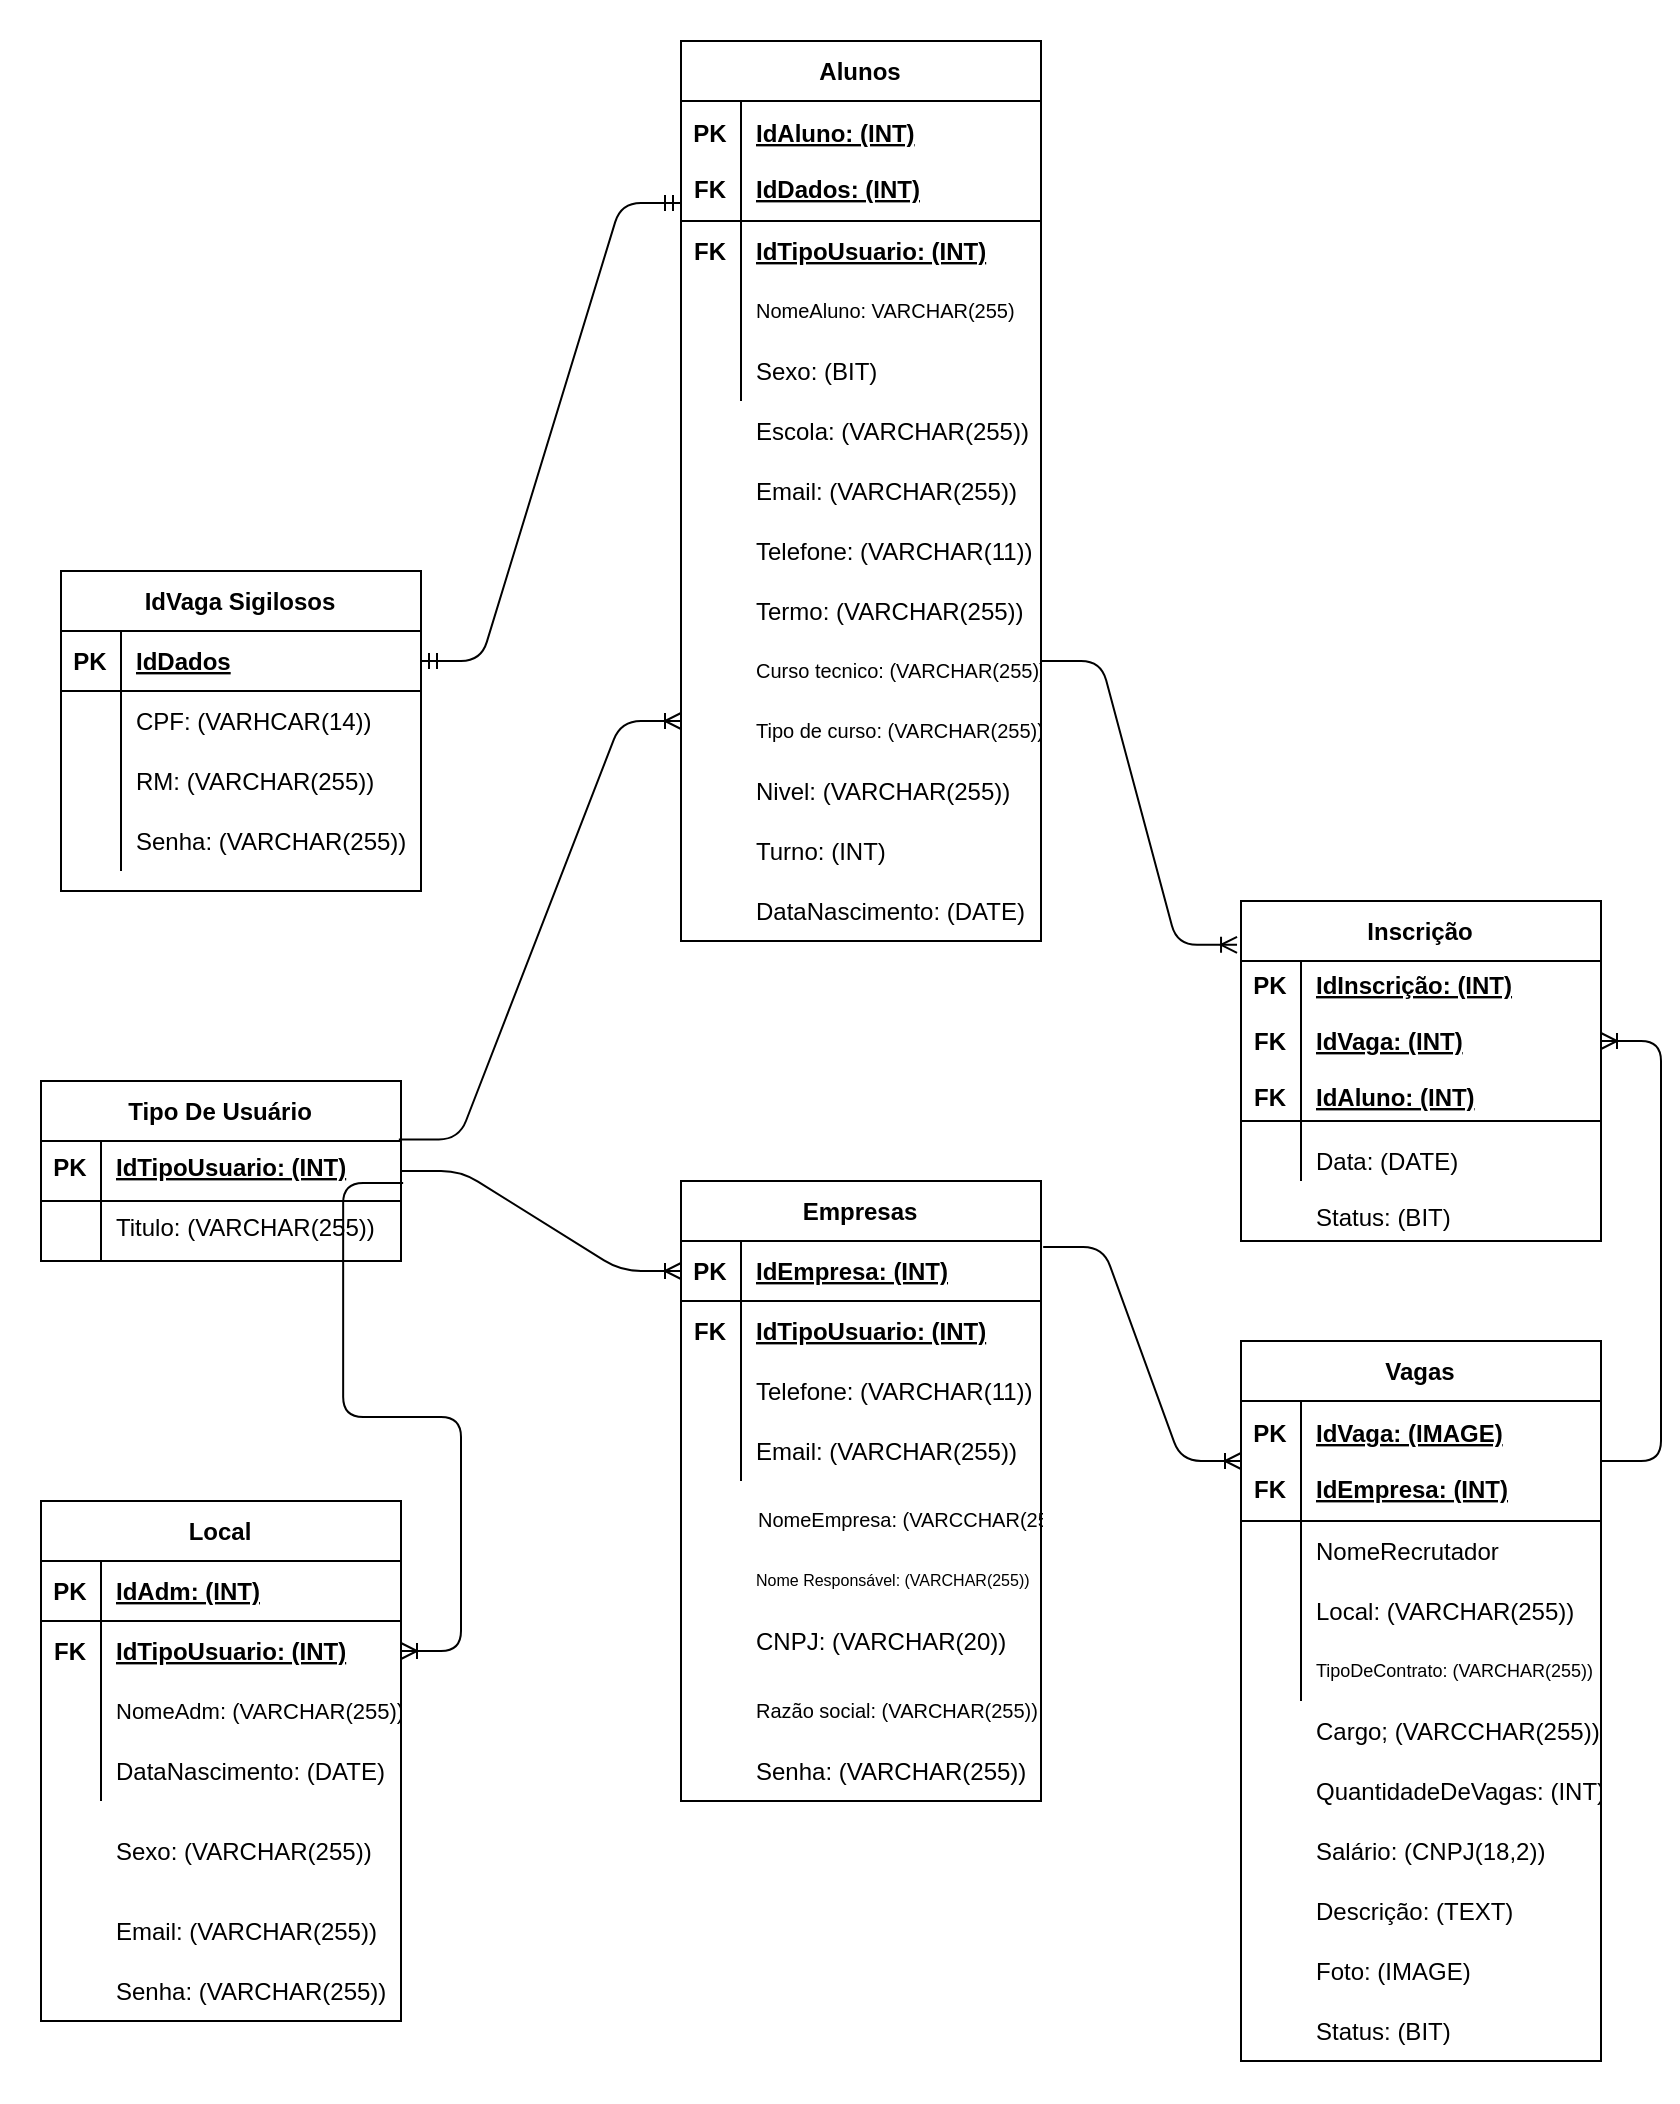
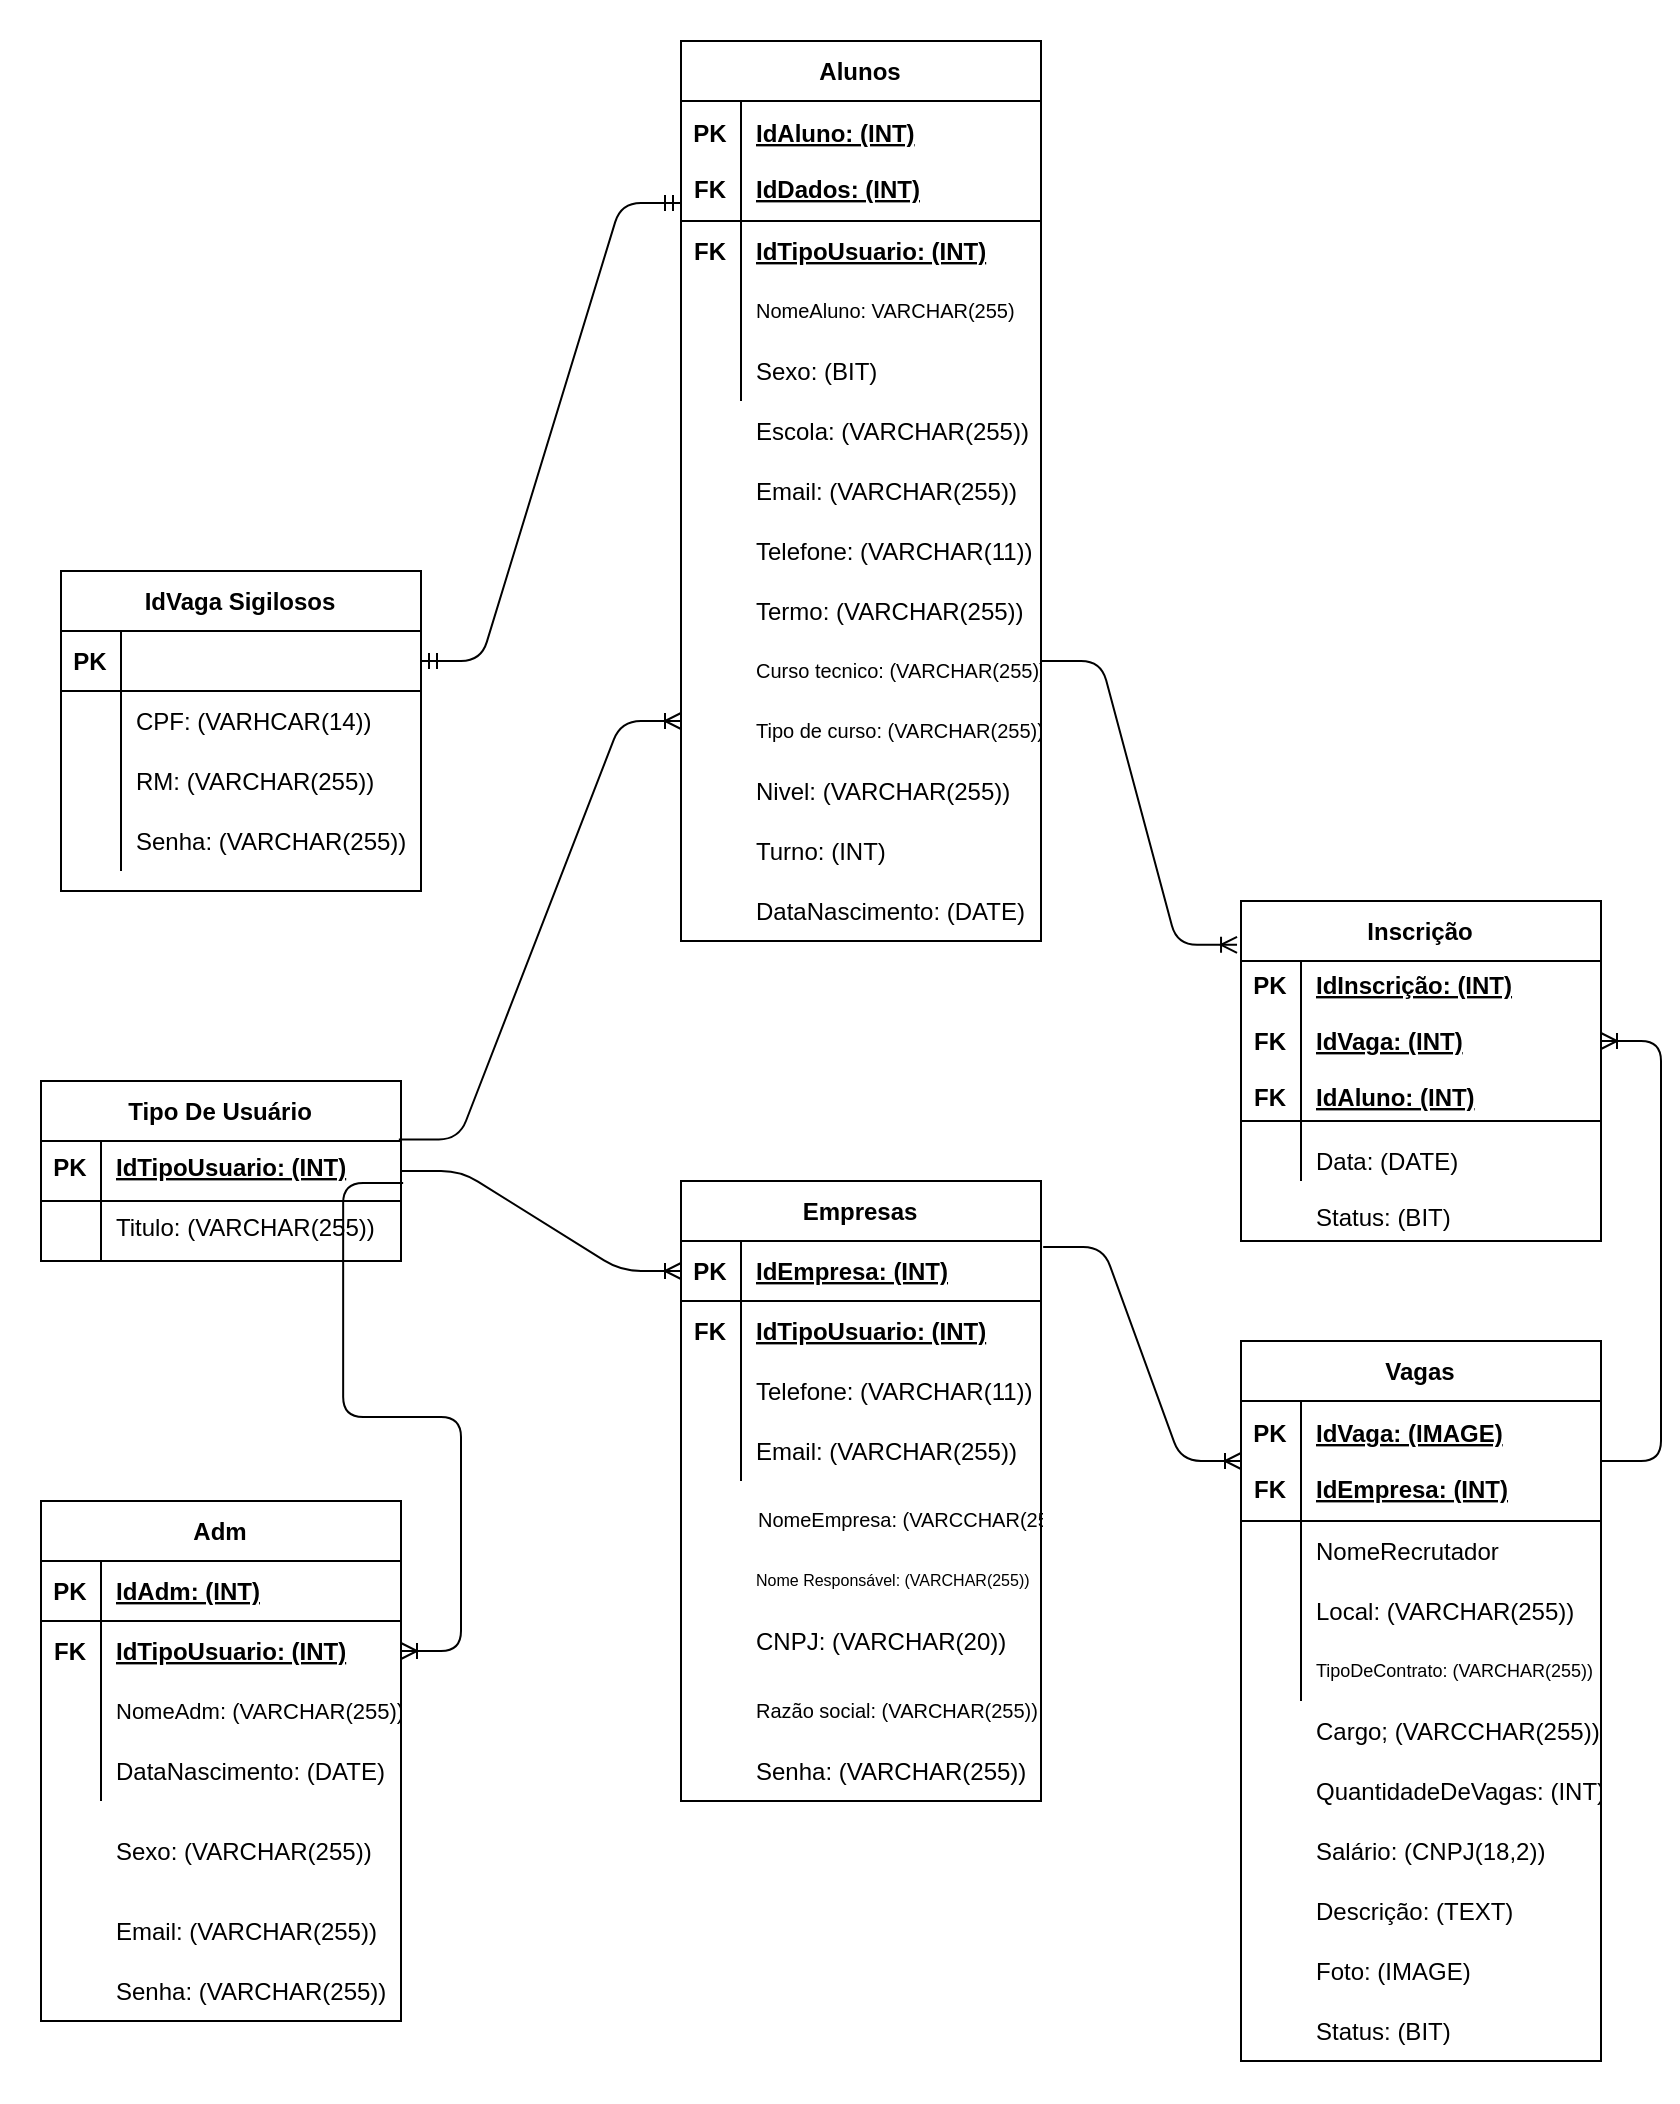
node "IdDados": removed
node "Local": label "Local" -> "Adm"
